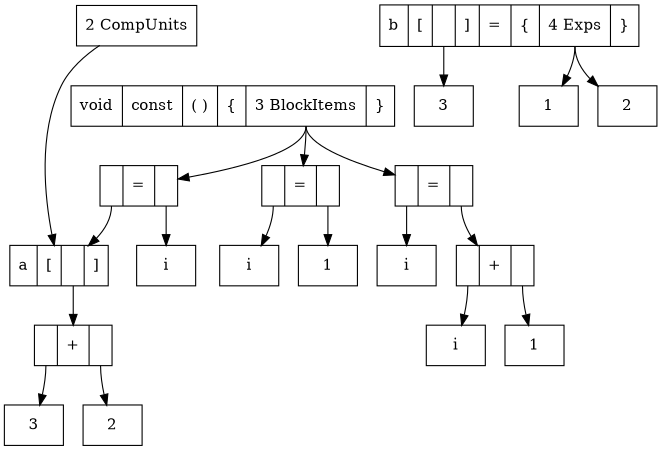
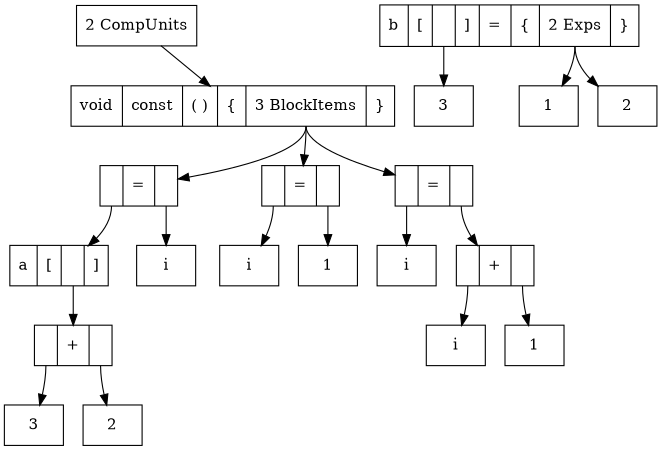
node "b": text "4 Exps" -> "2 Exps"
edge "2 CompUnits" -> "a": now "2 CompUnits" -> "void"
